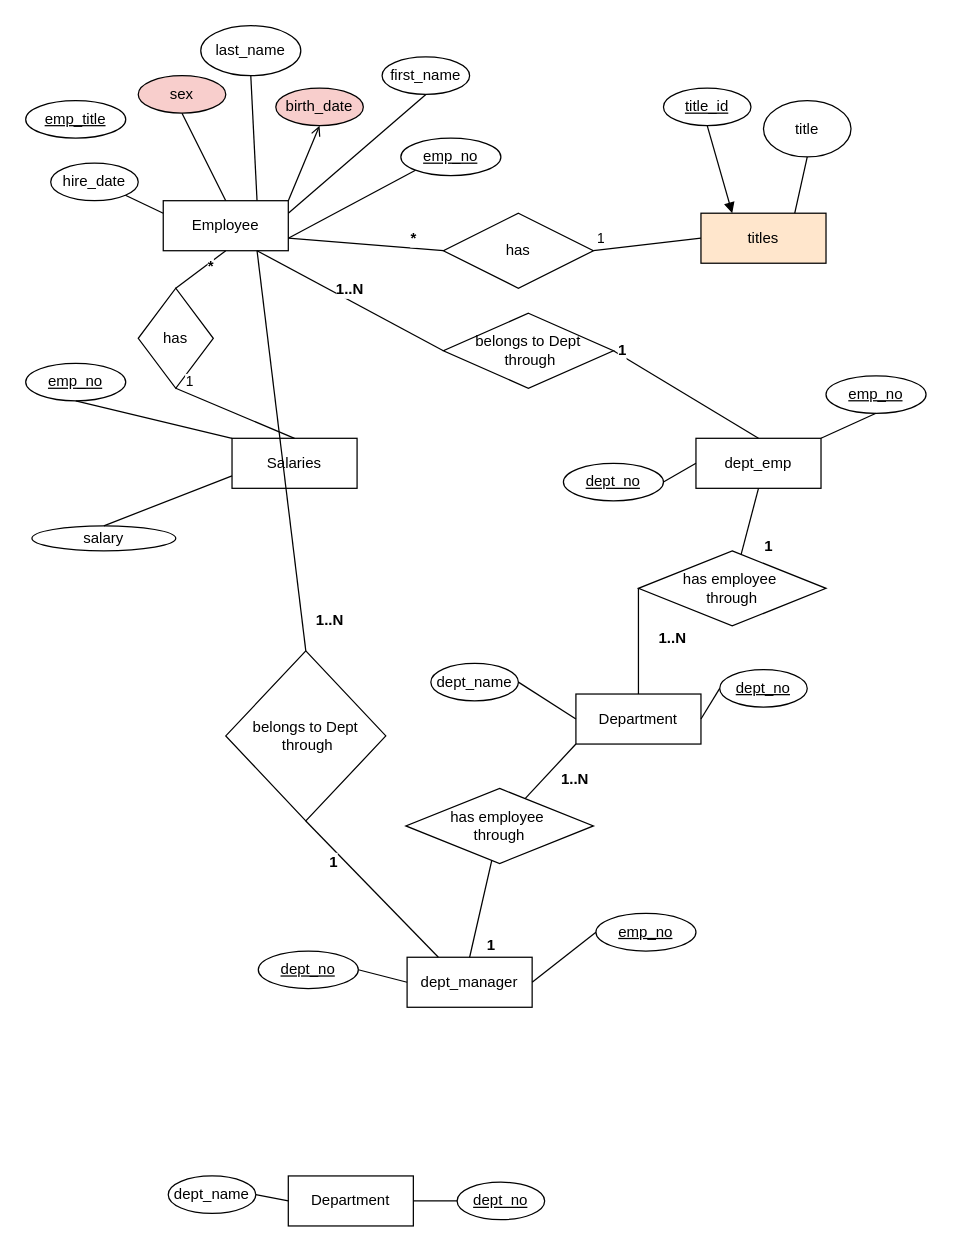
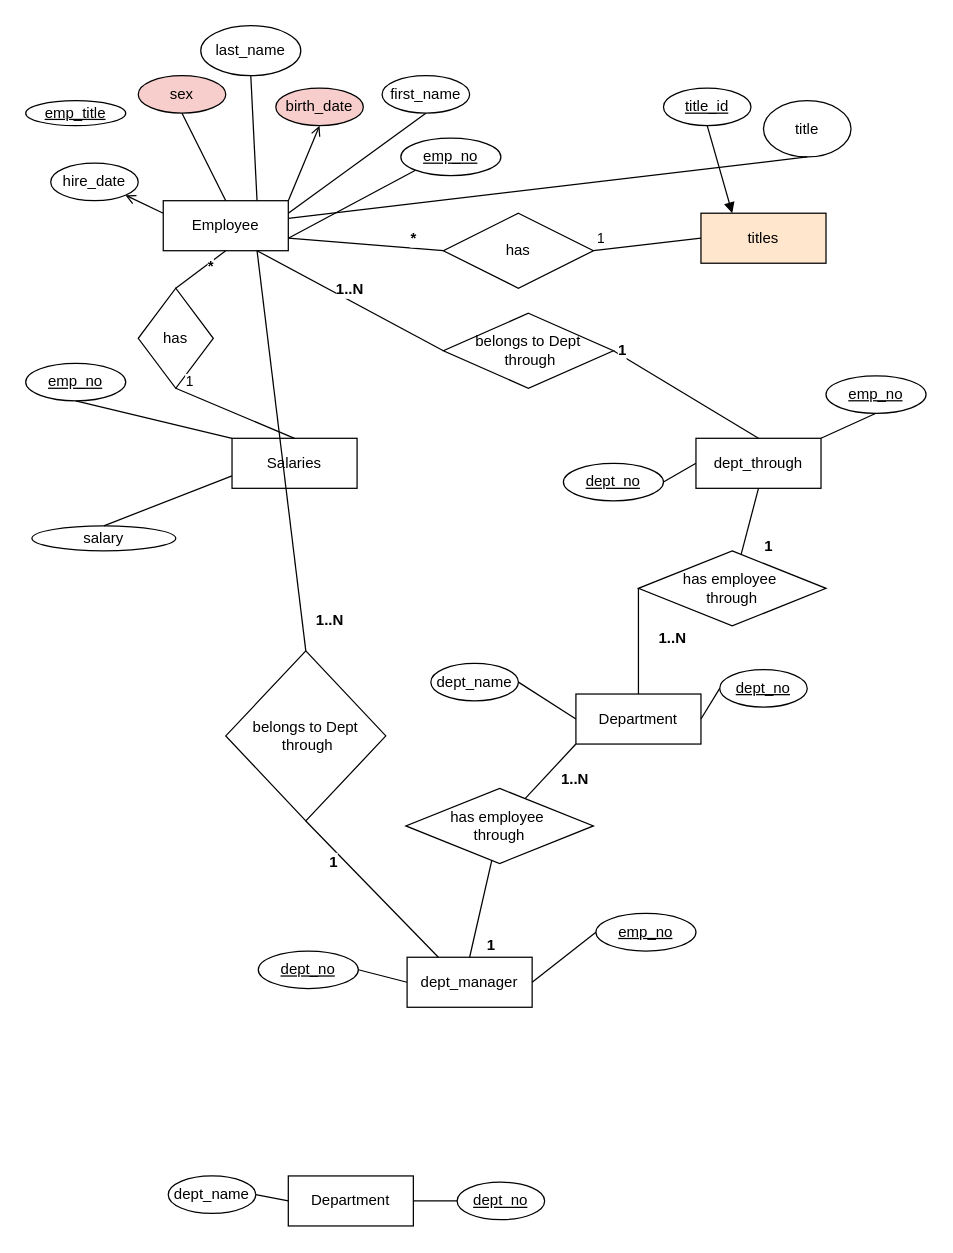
node "first_name": moved (426, 76) -> (426, 94)
node "emp_title": size 100x38 -> 100x25
edge "title" -- "titles": now "title" -- "Employee"
edge "hire_date" -- "Employee": arrowhead none -> open
node "dept_emp": label "dept_emp" -> "dept_through"
